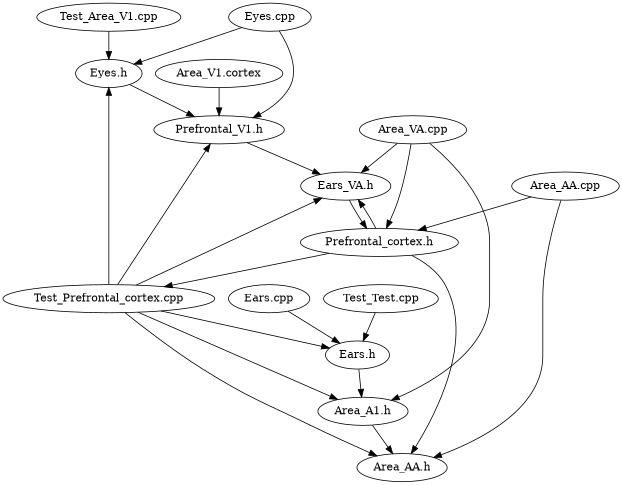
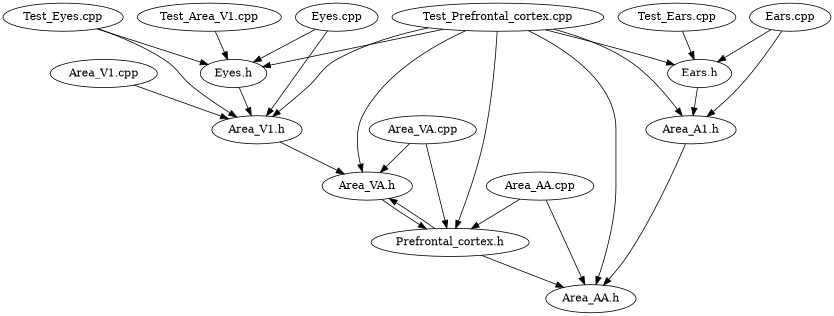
node "Test_Eyes.cpp": added
node "Area_V1.cortex": label "Area_V1.cortex" -> "Area_V1.cpp"
node "Prefrontal_V1.h": label "Prefrontal_V1.h" -> "Area_V1.h"
node "Ears_VA.h": label "Ears_VA.h" -> "Area_VA.h"
edge "Prefrontal_cortex.h" -> "Test_Prefrontal_cortex.cpp": reversed
edge "Area_VA.cpp" -> "Area_A1.h": now "Ears.cpp" -> "Area_A1.h"
node "Test_Test.cpp": label "Test_Test.cpp" -> "Test_Ears.cpp"
